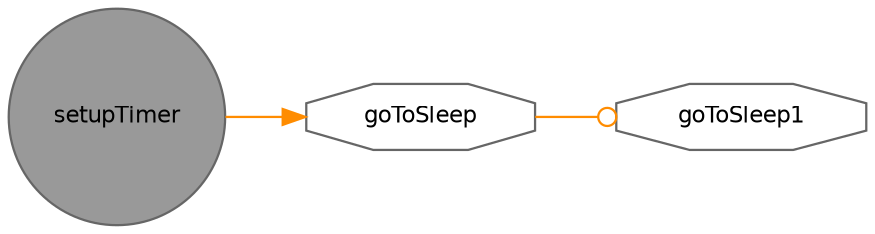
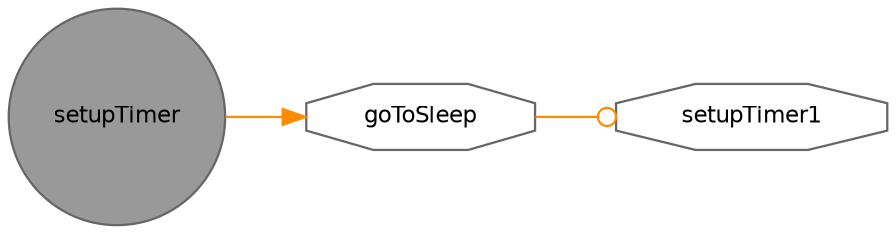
node "goToSleep1": label "goToSleep1" -> "setupTimer1"
